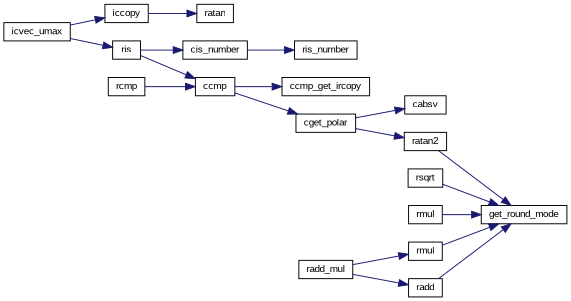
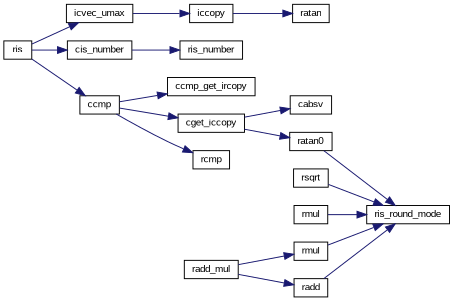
edge "icvec_umax" -> "ris": reversed
edge "rcmp" -> "ccmp": reversed
node "cget_polar": label "cget_polar" -> "cget_iccopy"
node "ratan2": label "ratan2" -> "ratan0"
node "get_round_mode": label "get_round_mode" -> "ris_round_mode"
